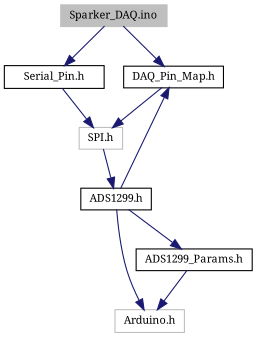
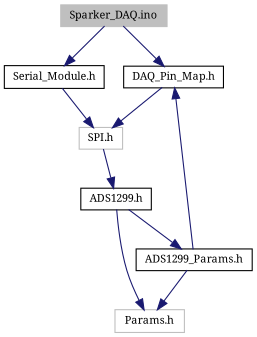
node "Serial_Pin.h": label "Serial_Pin.h" -> "Serial_Module.h"
edge "ADS1299.h" -> "DAQ_Pin_Map.h": now "ADS1299_Params.h" -> "DAQ_Pin_Map.h"
node "Arduino.h": label "Arduino.h" -> "Params.h"
